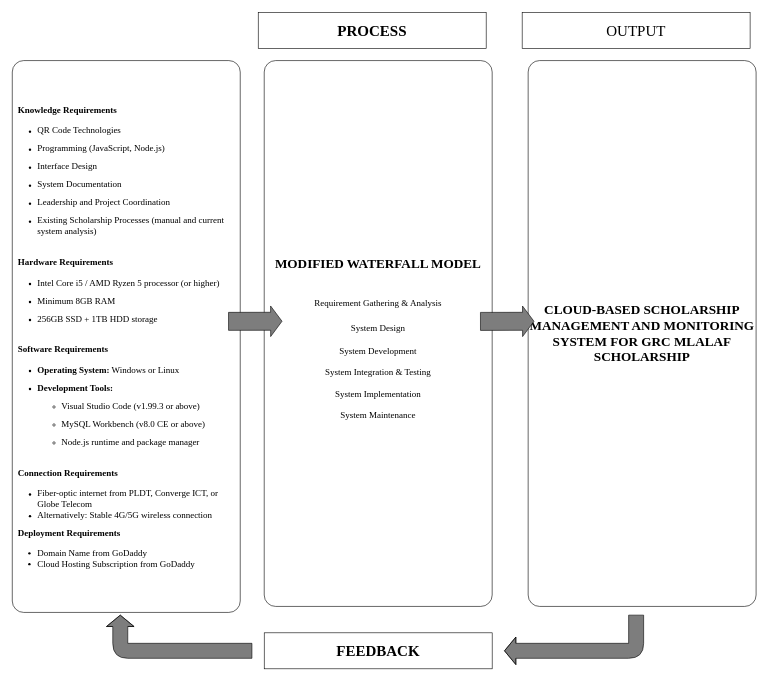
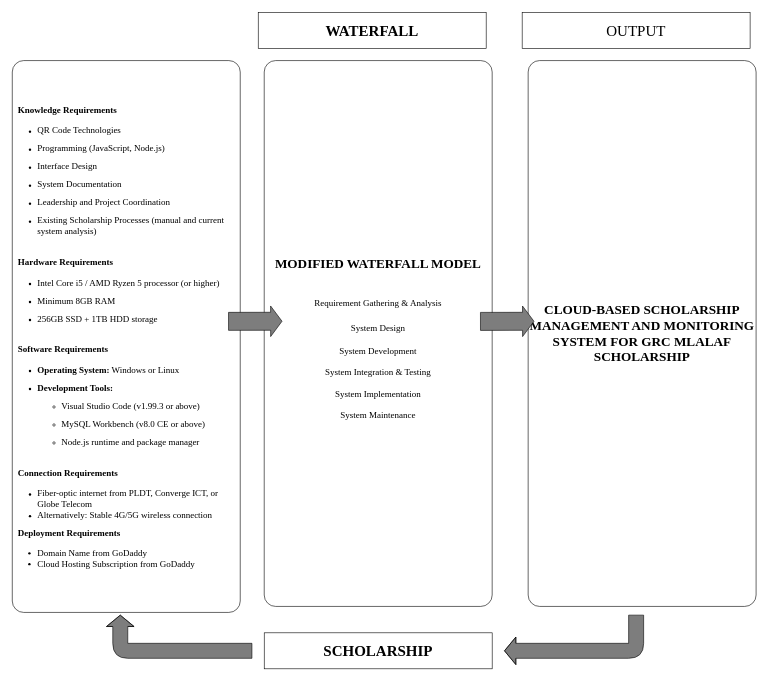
node "PROCESS": label "PROCESS" -> "WATERFALL"
node "FEEDBACK": label "FEEDBACK" -> "SCHOLARSHIP"
